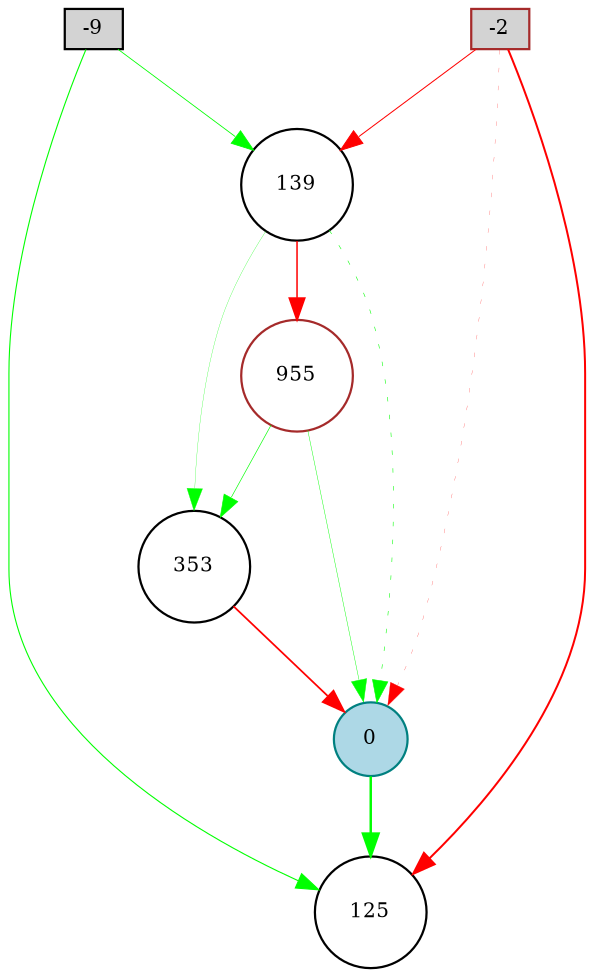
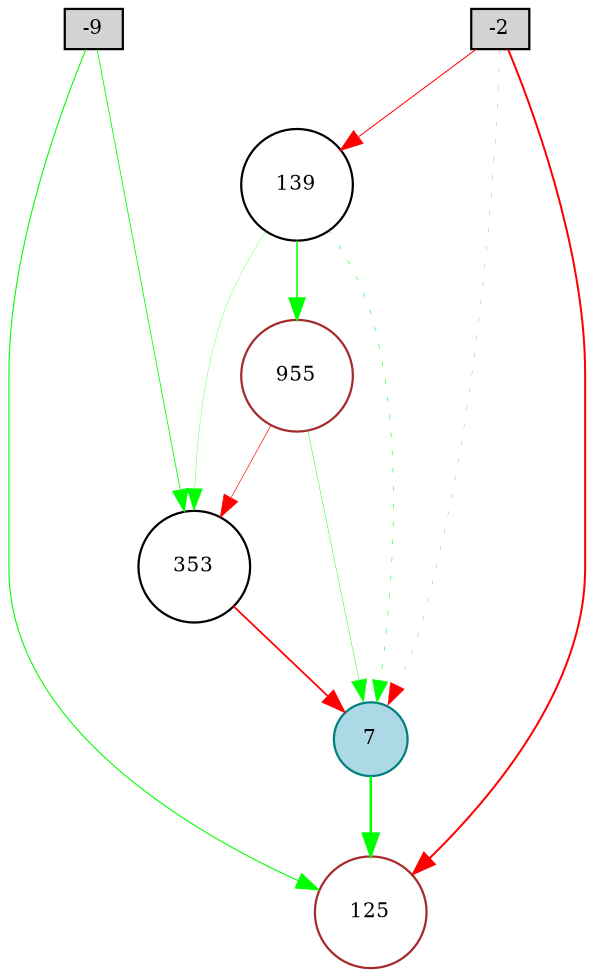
node "-2": color brown -> black
edge "-9" -> "139": now "-9" -> "353"
edge "139" -> "955": color red -> green
edge "955" -> "353": color green -> red
node "0": label "0" -> "7"
node "125": color black -> brown
